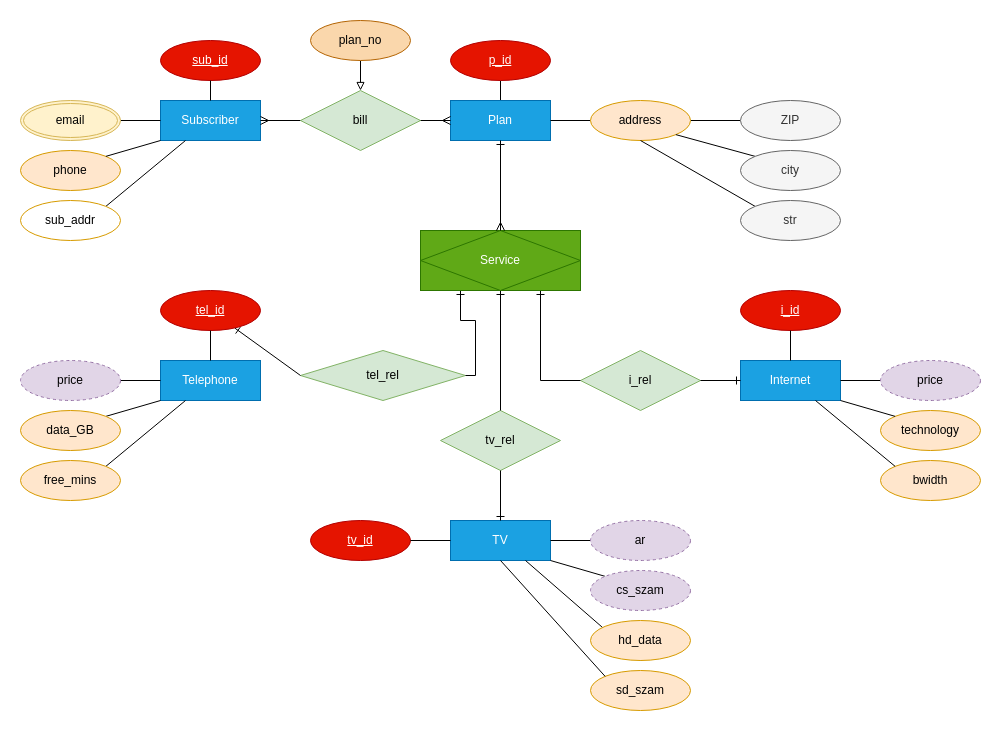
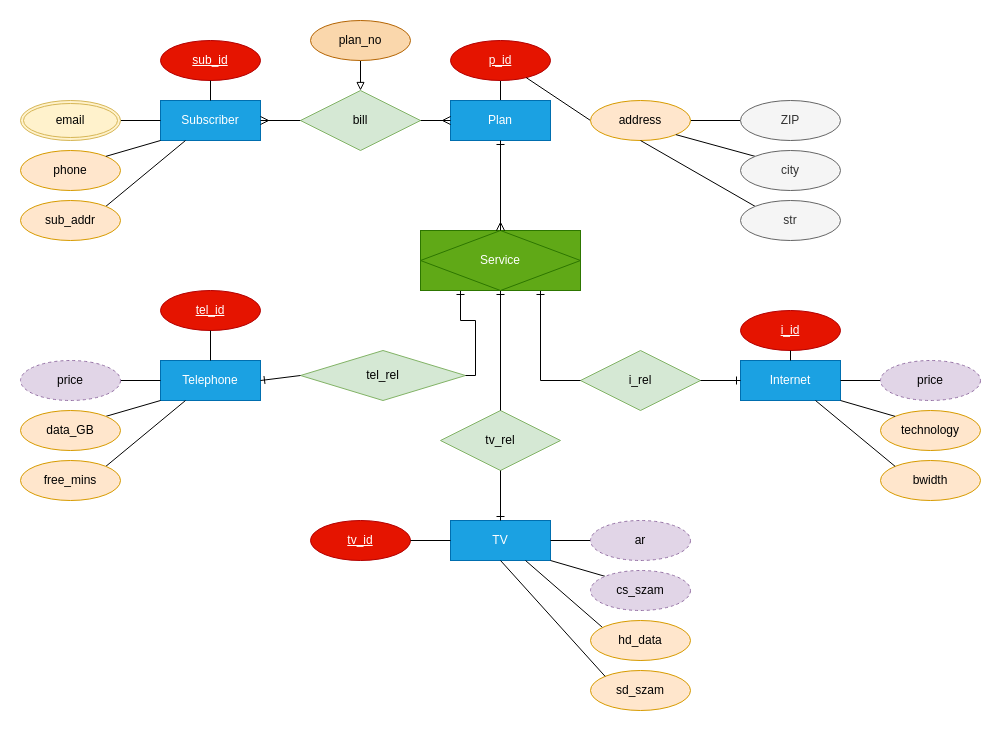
edge "Plan" -- "address": now "p_id" -- "address"
node "sub_addr": fillcolor #ffffff -> #ffe6cc
node "i_id": moved (791, 311) -> (791, 331)
edge "tel_rel" -> "tel_id": now "tel_rel" -> "Telephone"
